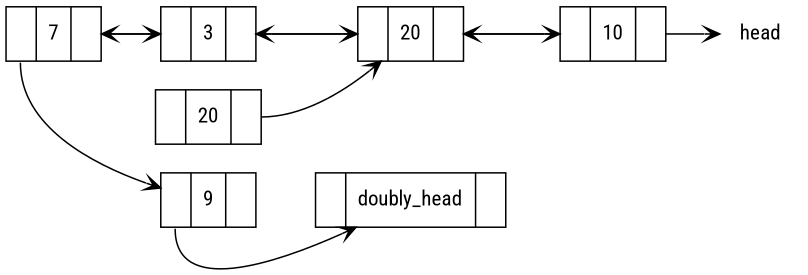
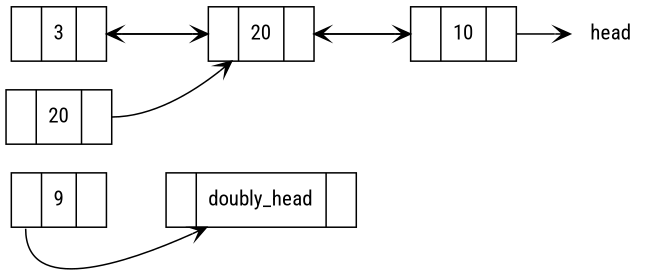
node "7": removed
